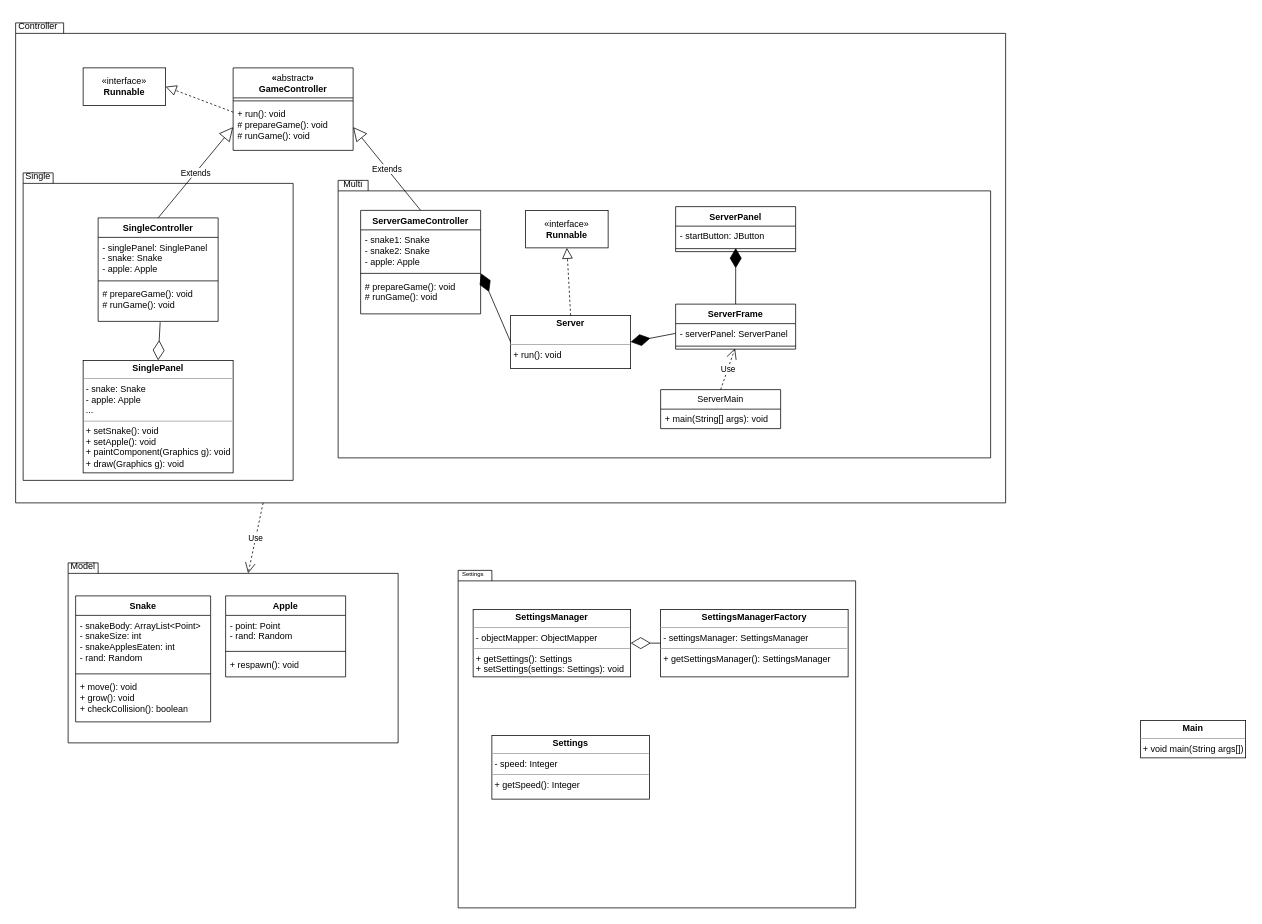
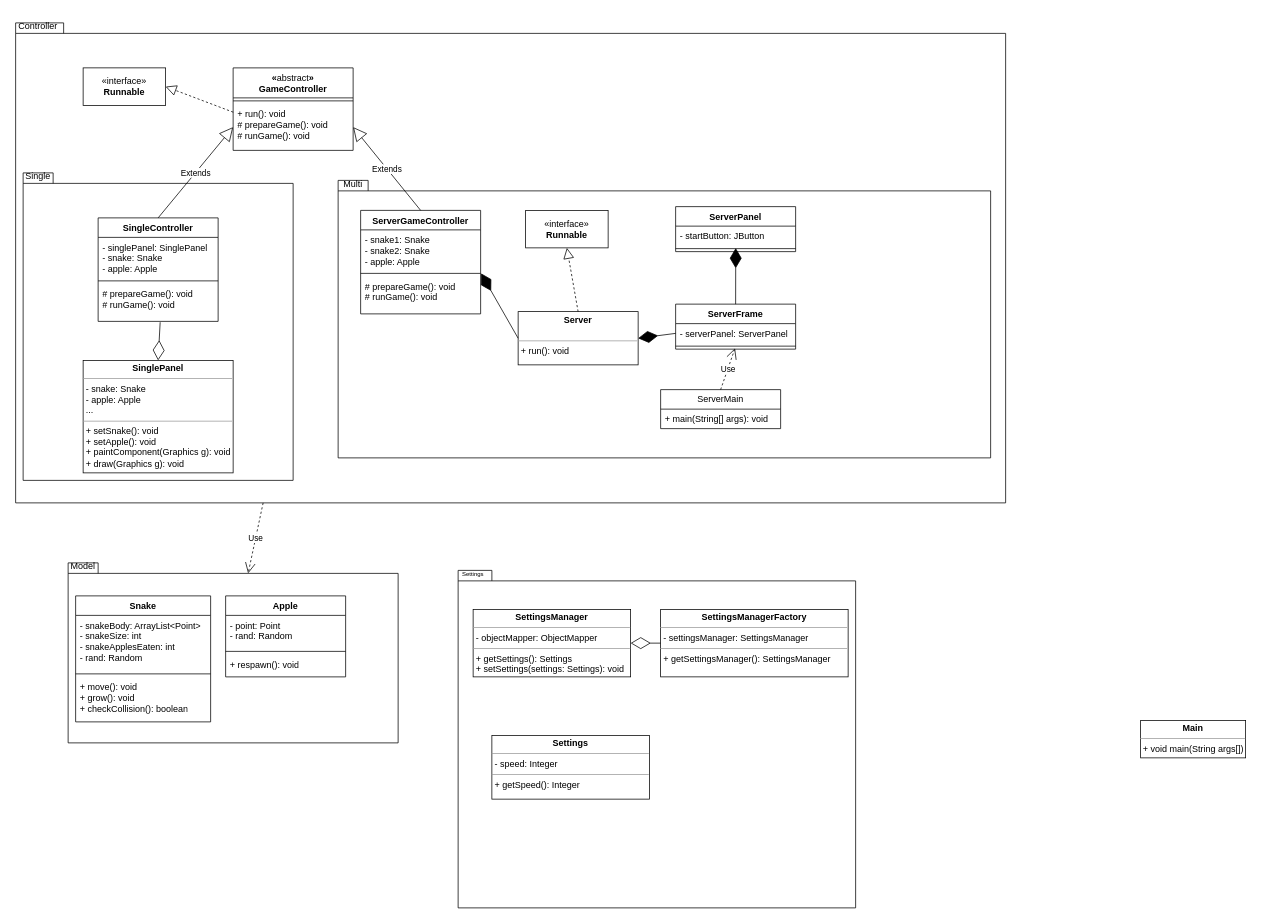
node "Server + run(): void": moved (570, 342) -> (578, 338)
